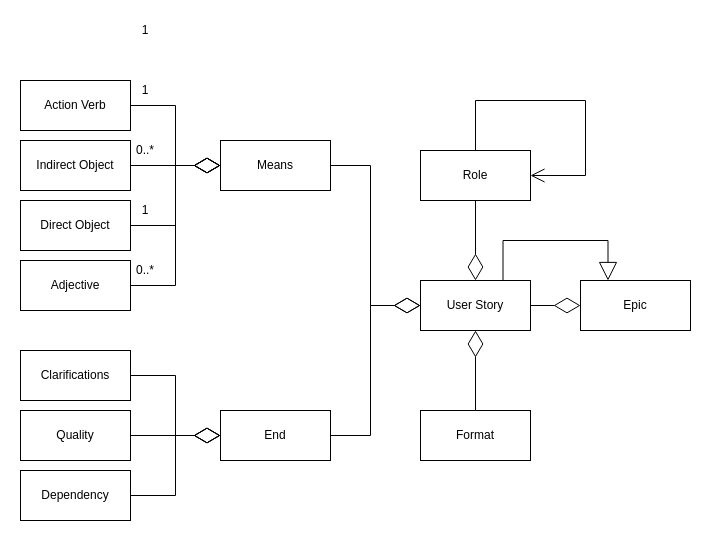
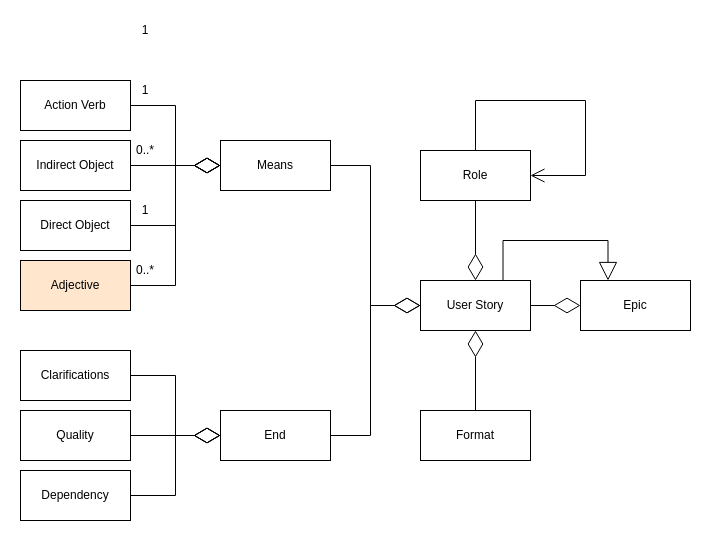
node "Adjective": fillcolor #ffffff -> #ffe6cc
